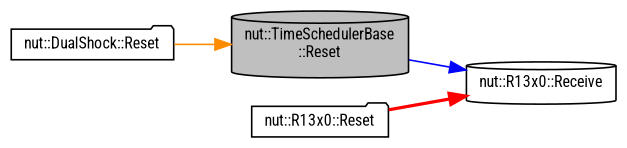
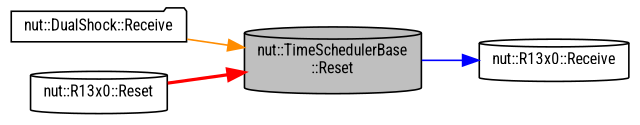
node "nut::DualShock::Reset": label "nut::DualShock::Reset" -> "nut::DualShock::Receive"
edge "nut::R13x0::Reset" -> "nut::R13x0::Receive": now "nut::R13x0::Reset" -> "nut::TimeSchedulerBase ::Reset"
node "nut::R13x0::Reset": shape folder -> cylinder
